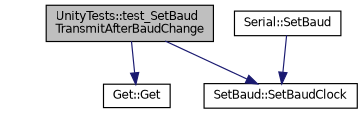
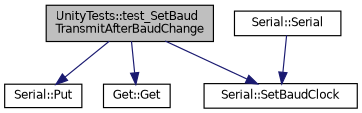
node "Serial::SetBaud": label "Serial::SetBaud" -> "Serial::Serial"
node "Serial::Put": added
node "SetBaud::SetBaudClock": label "SetBaud::SetBaudClock" -> "Serial::SetBaudClock"
